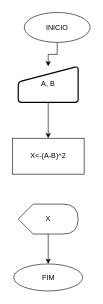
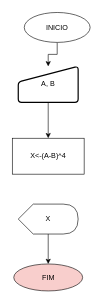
node "X<-(A-B)^2": label "X<-(A-B)^2" -> "X<-(A-B)^4"
node "FIM": fillcolor #ffffff -> #f8cecc
